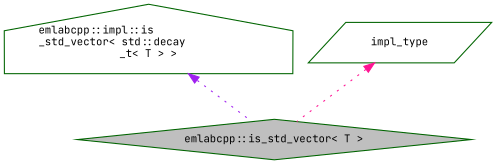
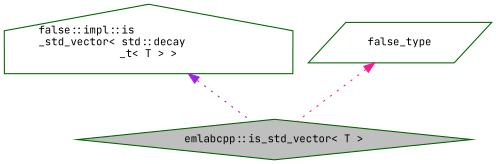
node "emlabcpp::impl::is _std_vector< std::decay _t< T > >": label "emlabcpp::impl::is _std_vector< std::decay _t< T > >" -> "false::impl::is _std_vector< std::decay _t< T > >"
node "impl_type": label "impl_type" -> "false_type"
